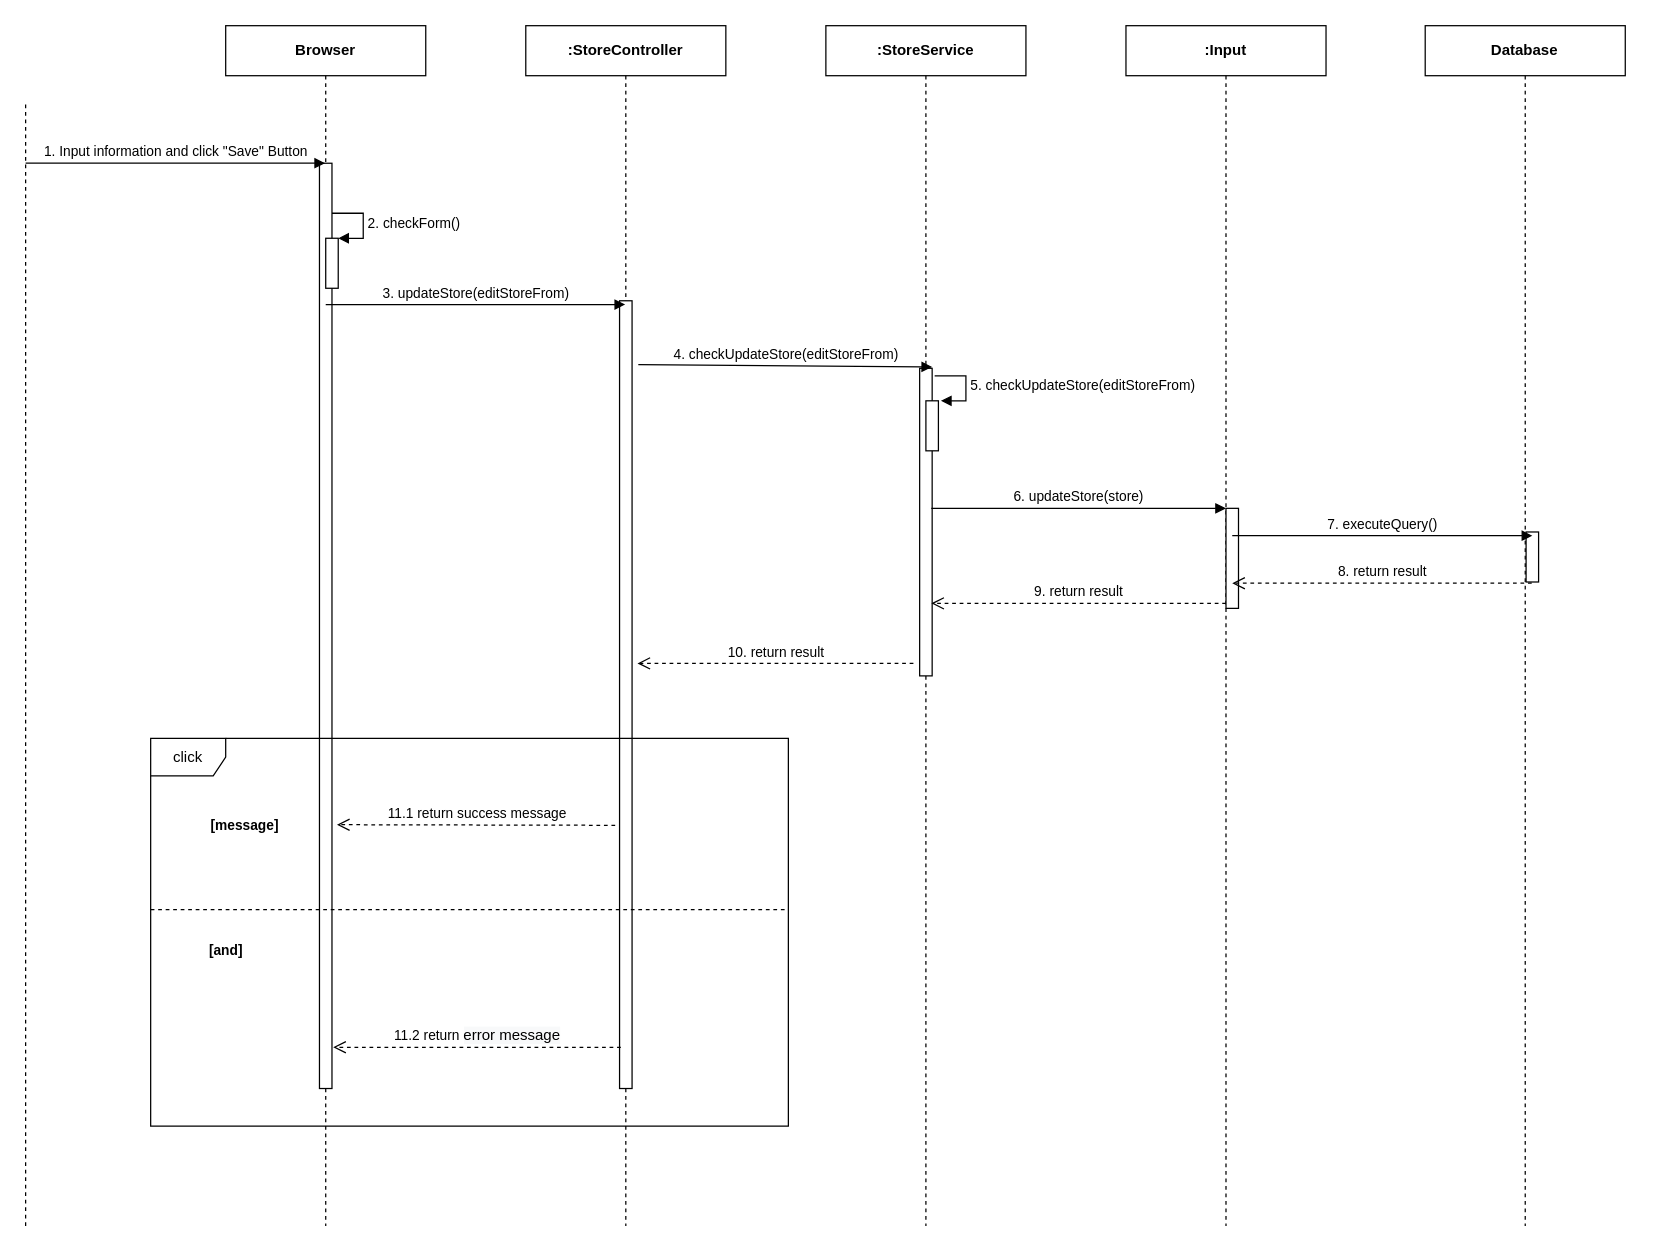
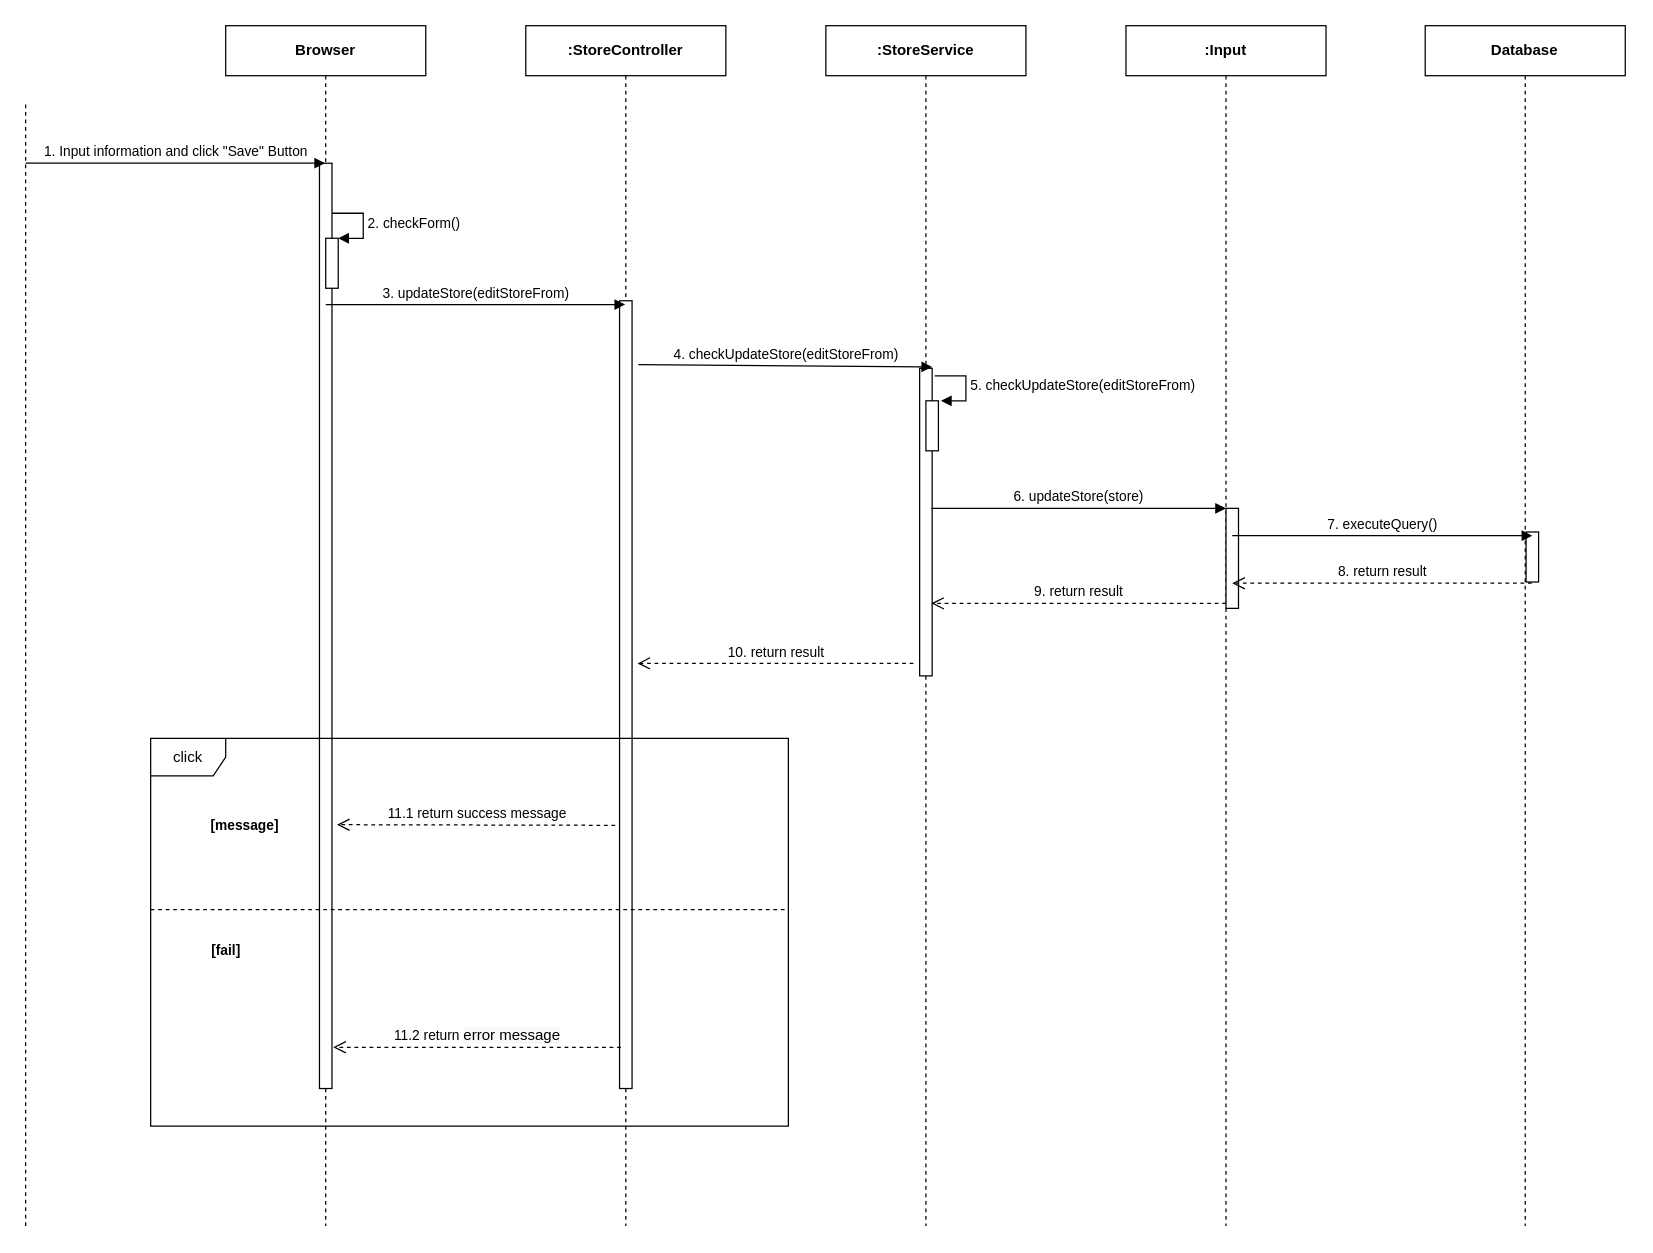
node "[and]": label "[and]" -> "[fail]"
